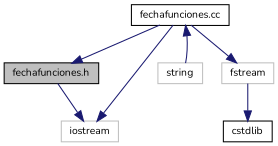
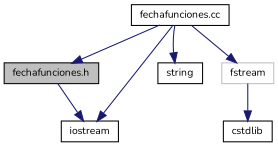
edge "string" -> "fechafunciones.cc": reversed
node "string": color grey75 -> black
node "iostream": color grey75 -> black
